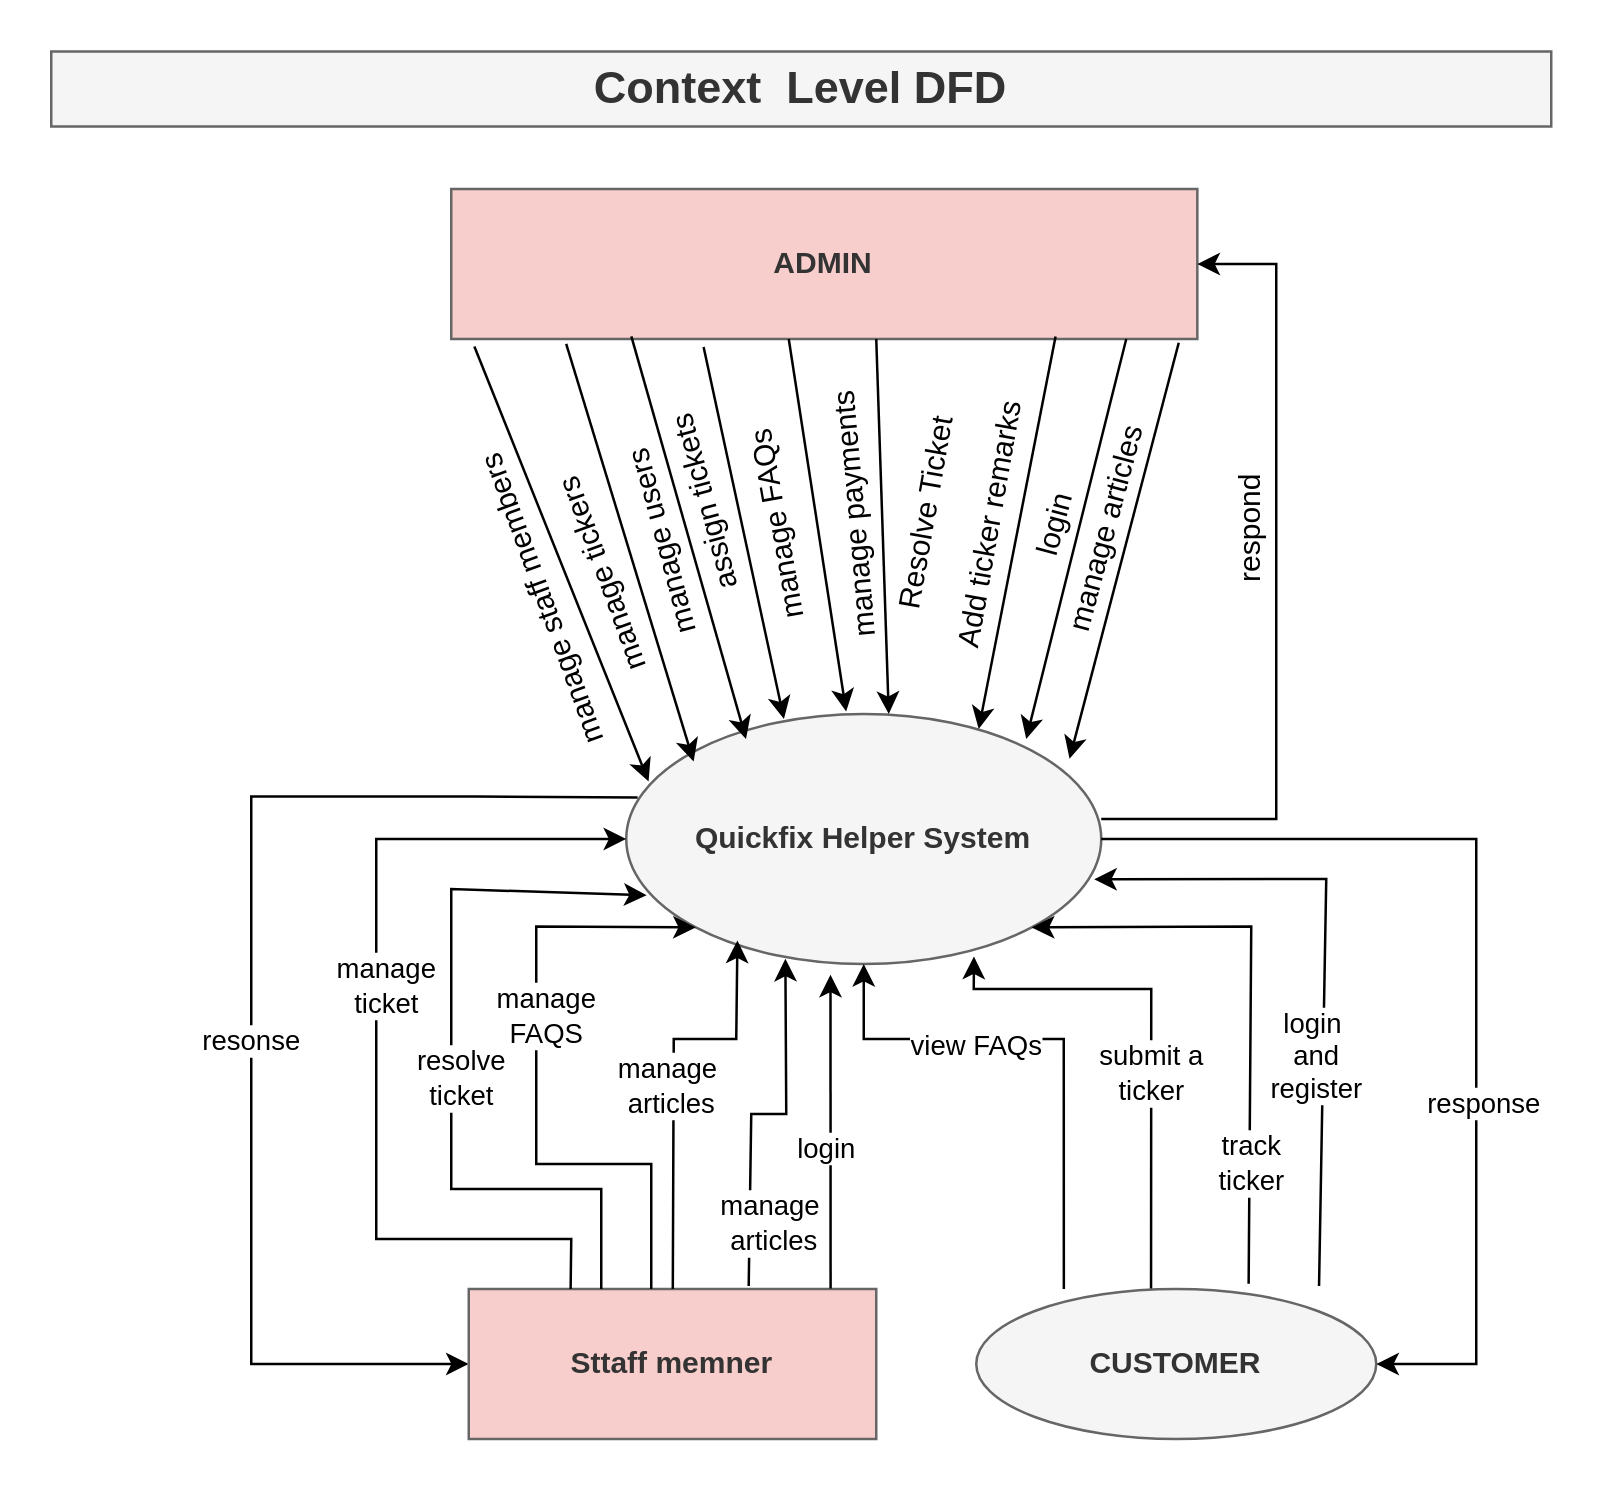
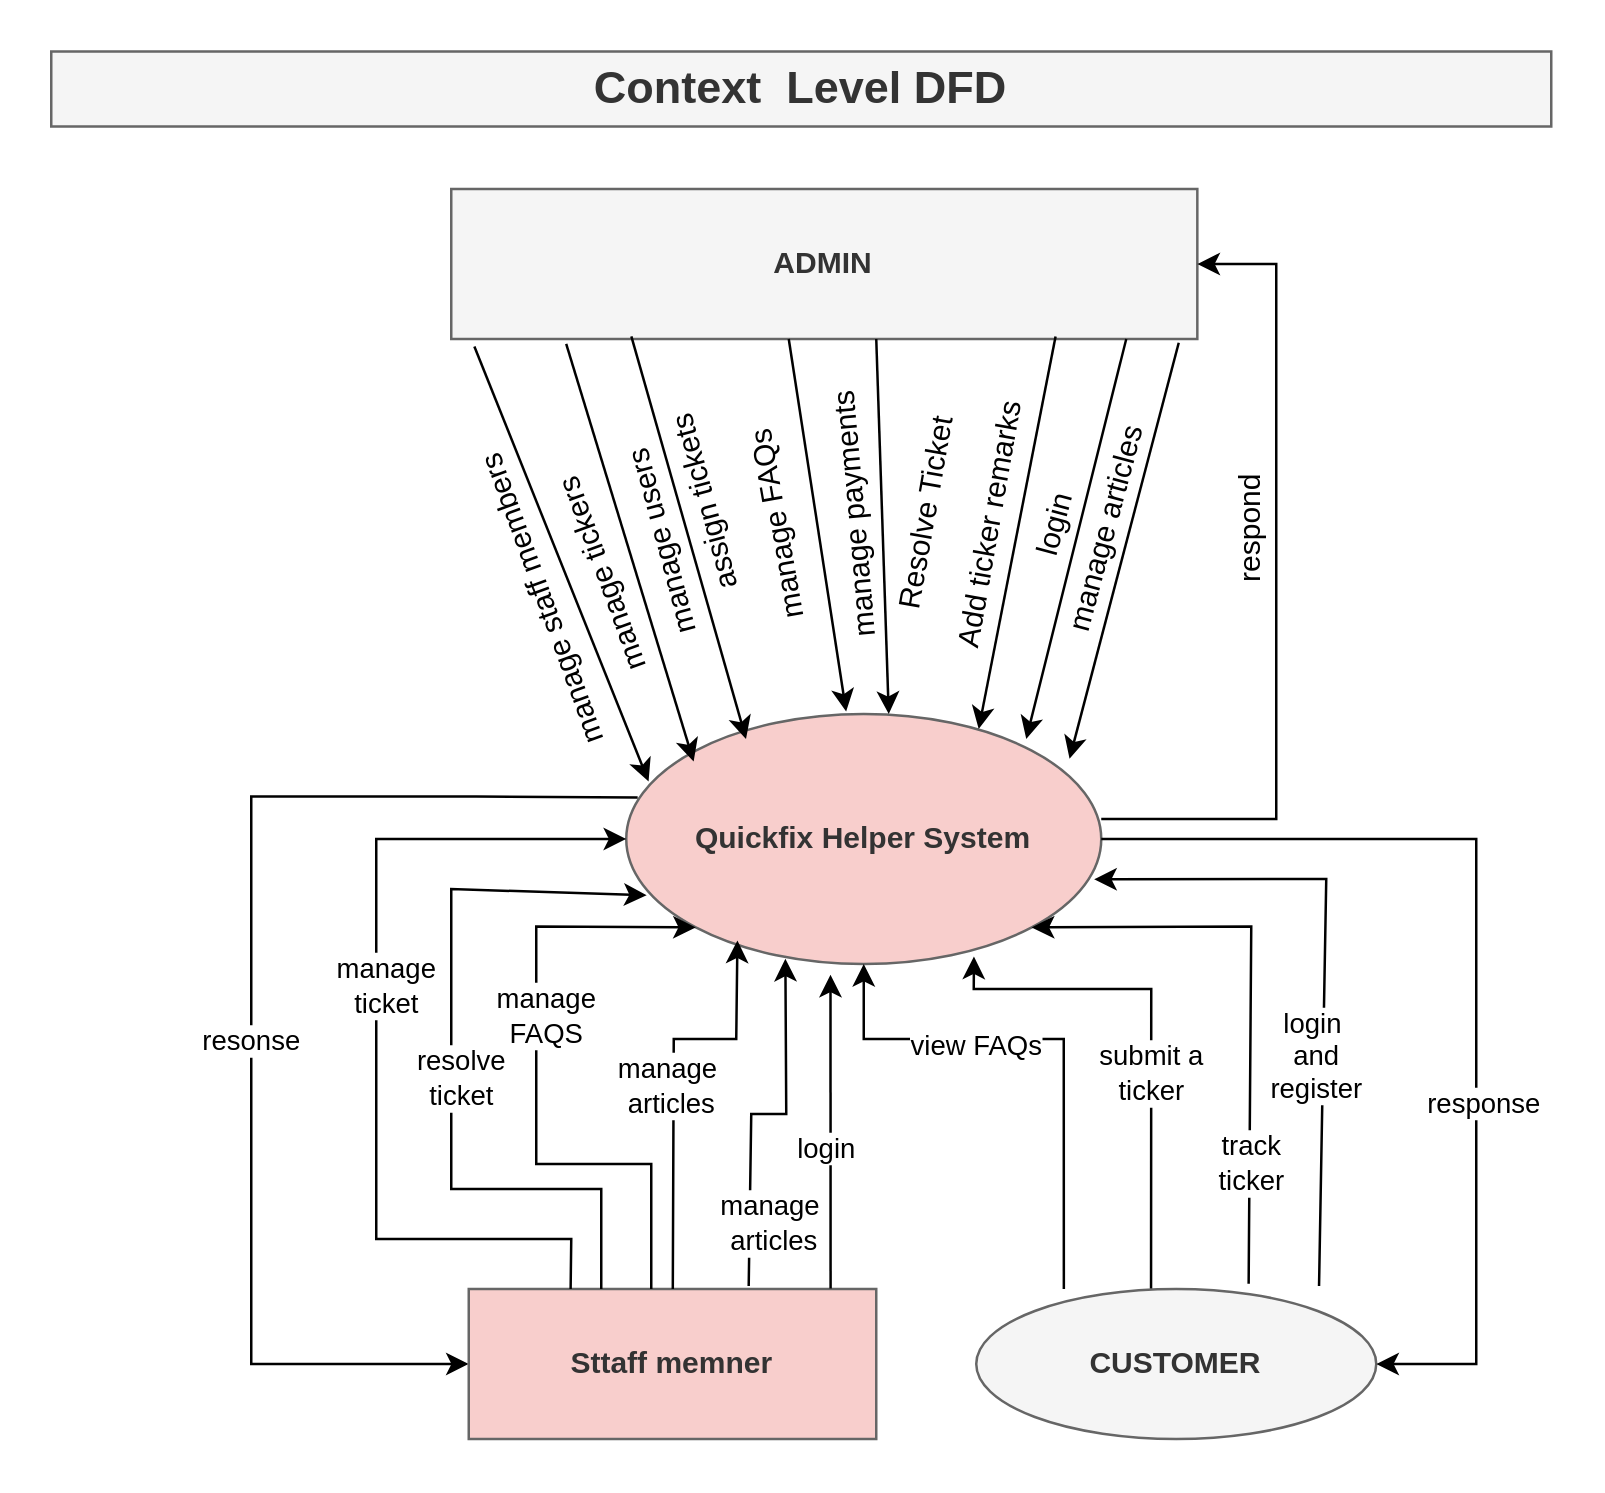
node "ADMIN": fillcolor #f8cecc -> #f5f5f5
edge "assign tickets" -> "Quickfix Helper System": removed
node "Quickfix Helper System": fillcolor #f5f5f5 -> #f8cecc
